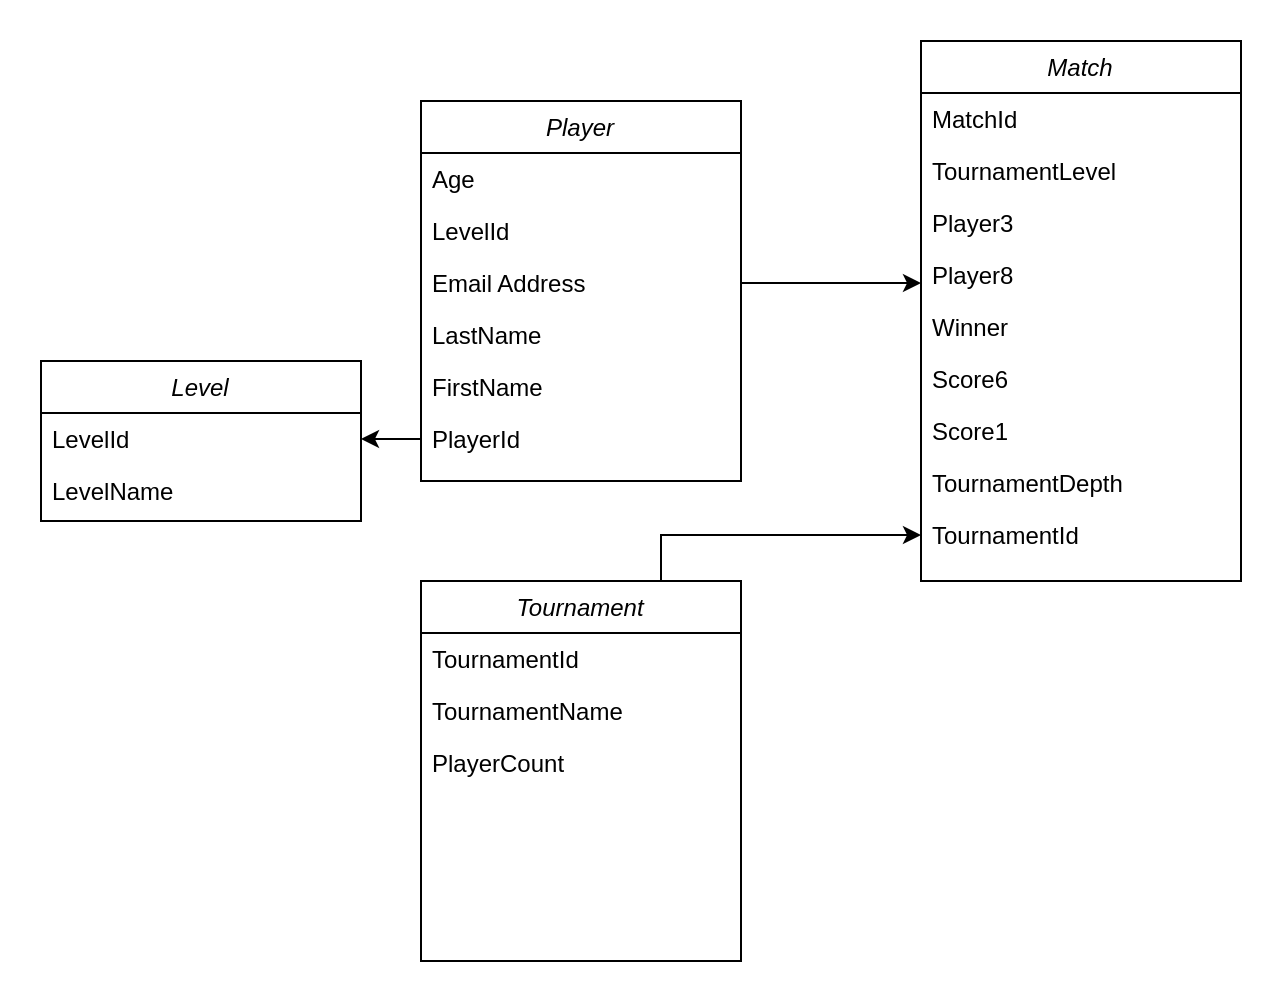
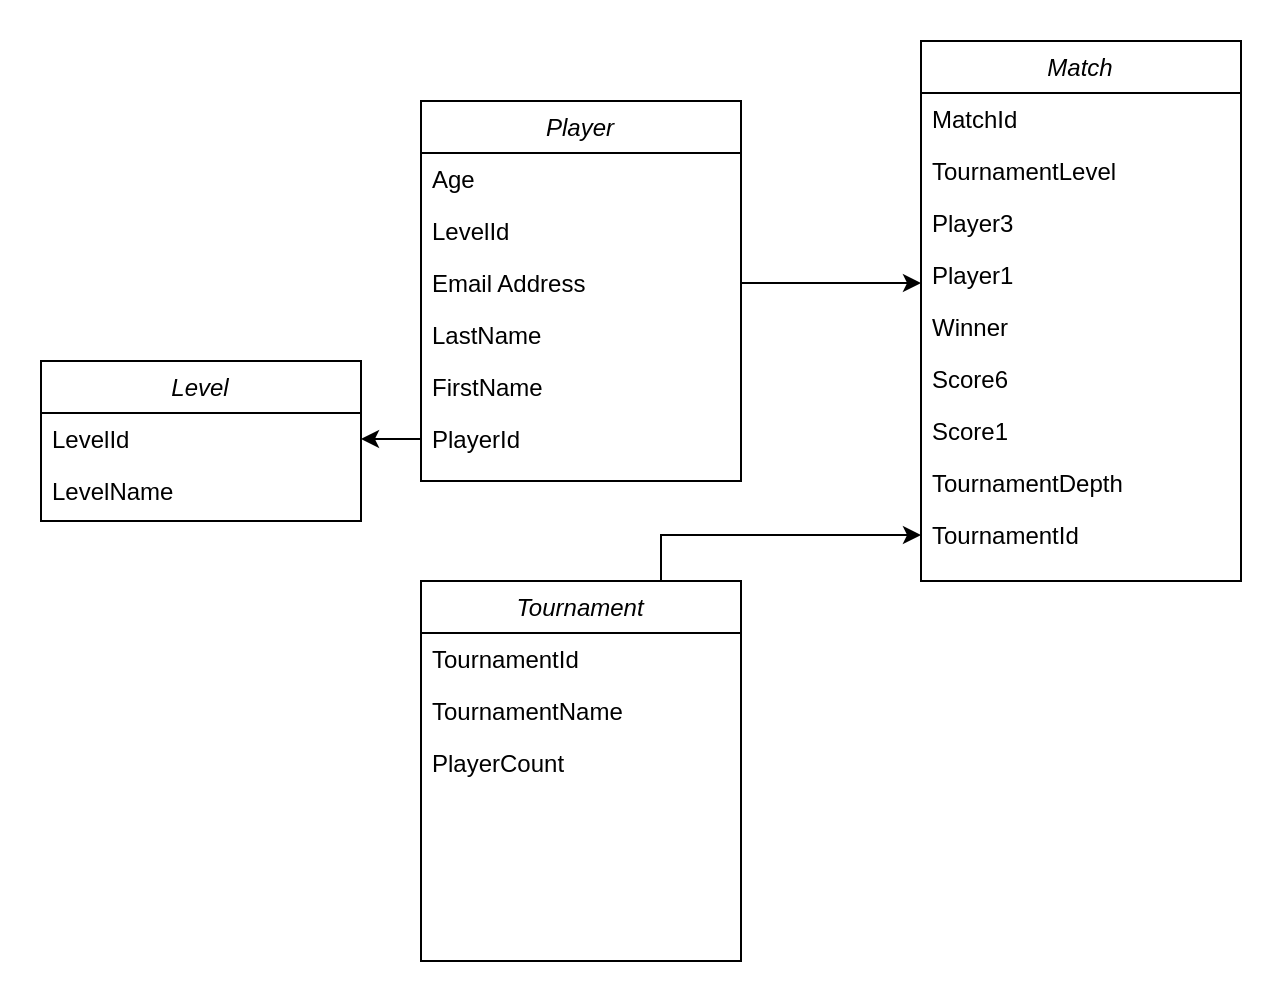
node "Player8": label "Player8" -> "Player1"
